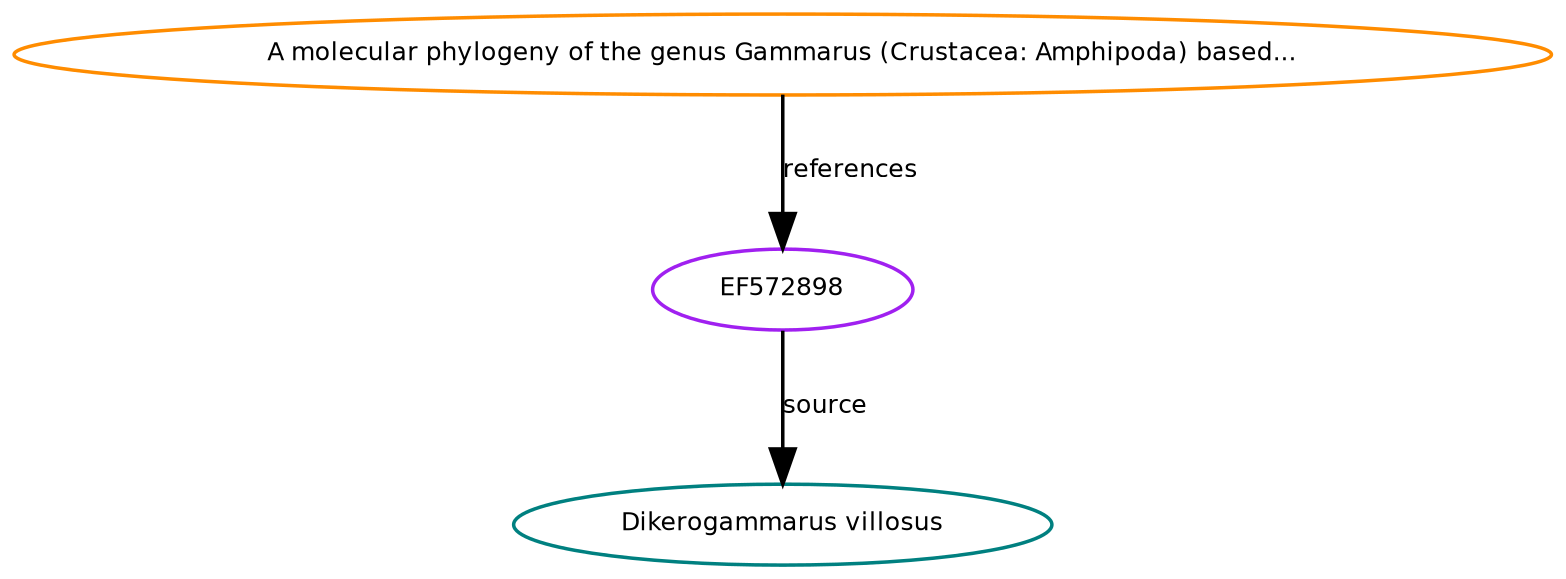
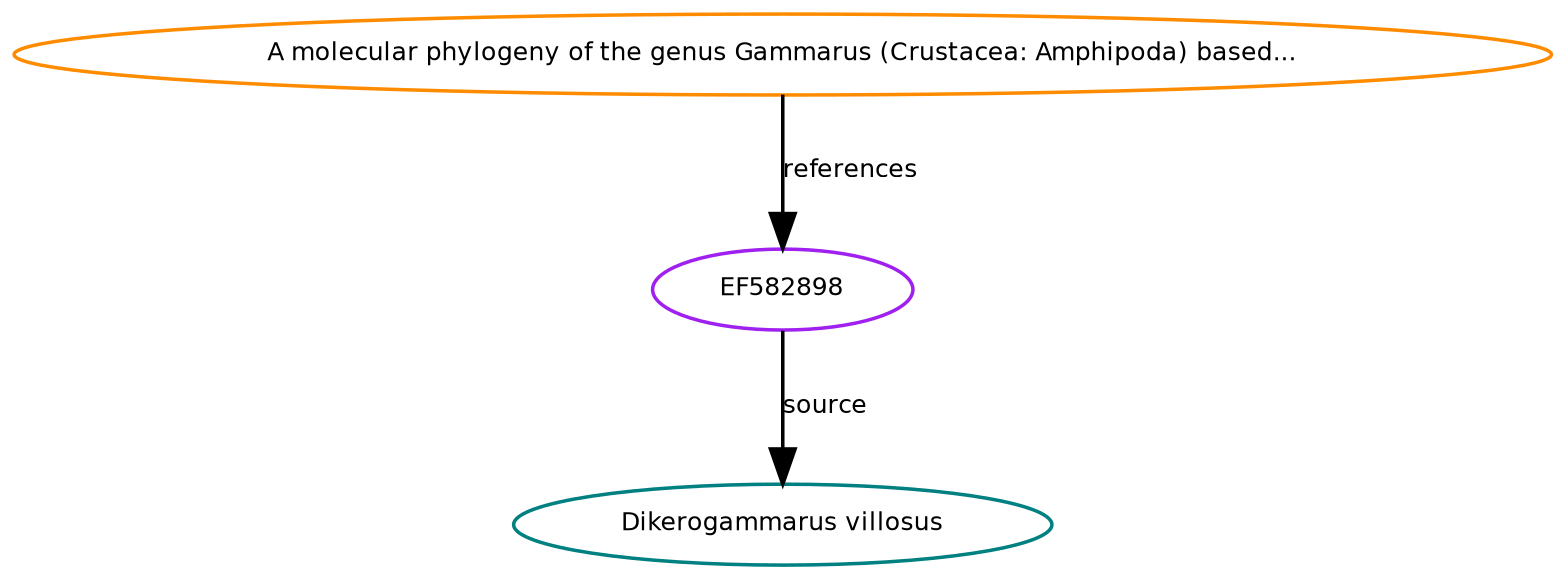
node "EF572898": label "EF572898" -> "EF582898"
